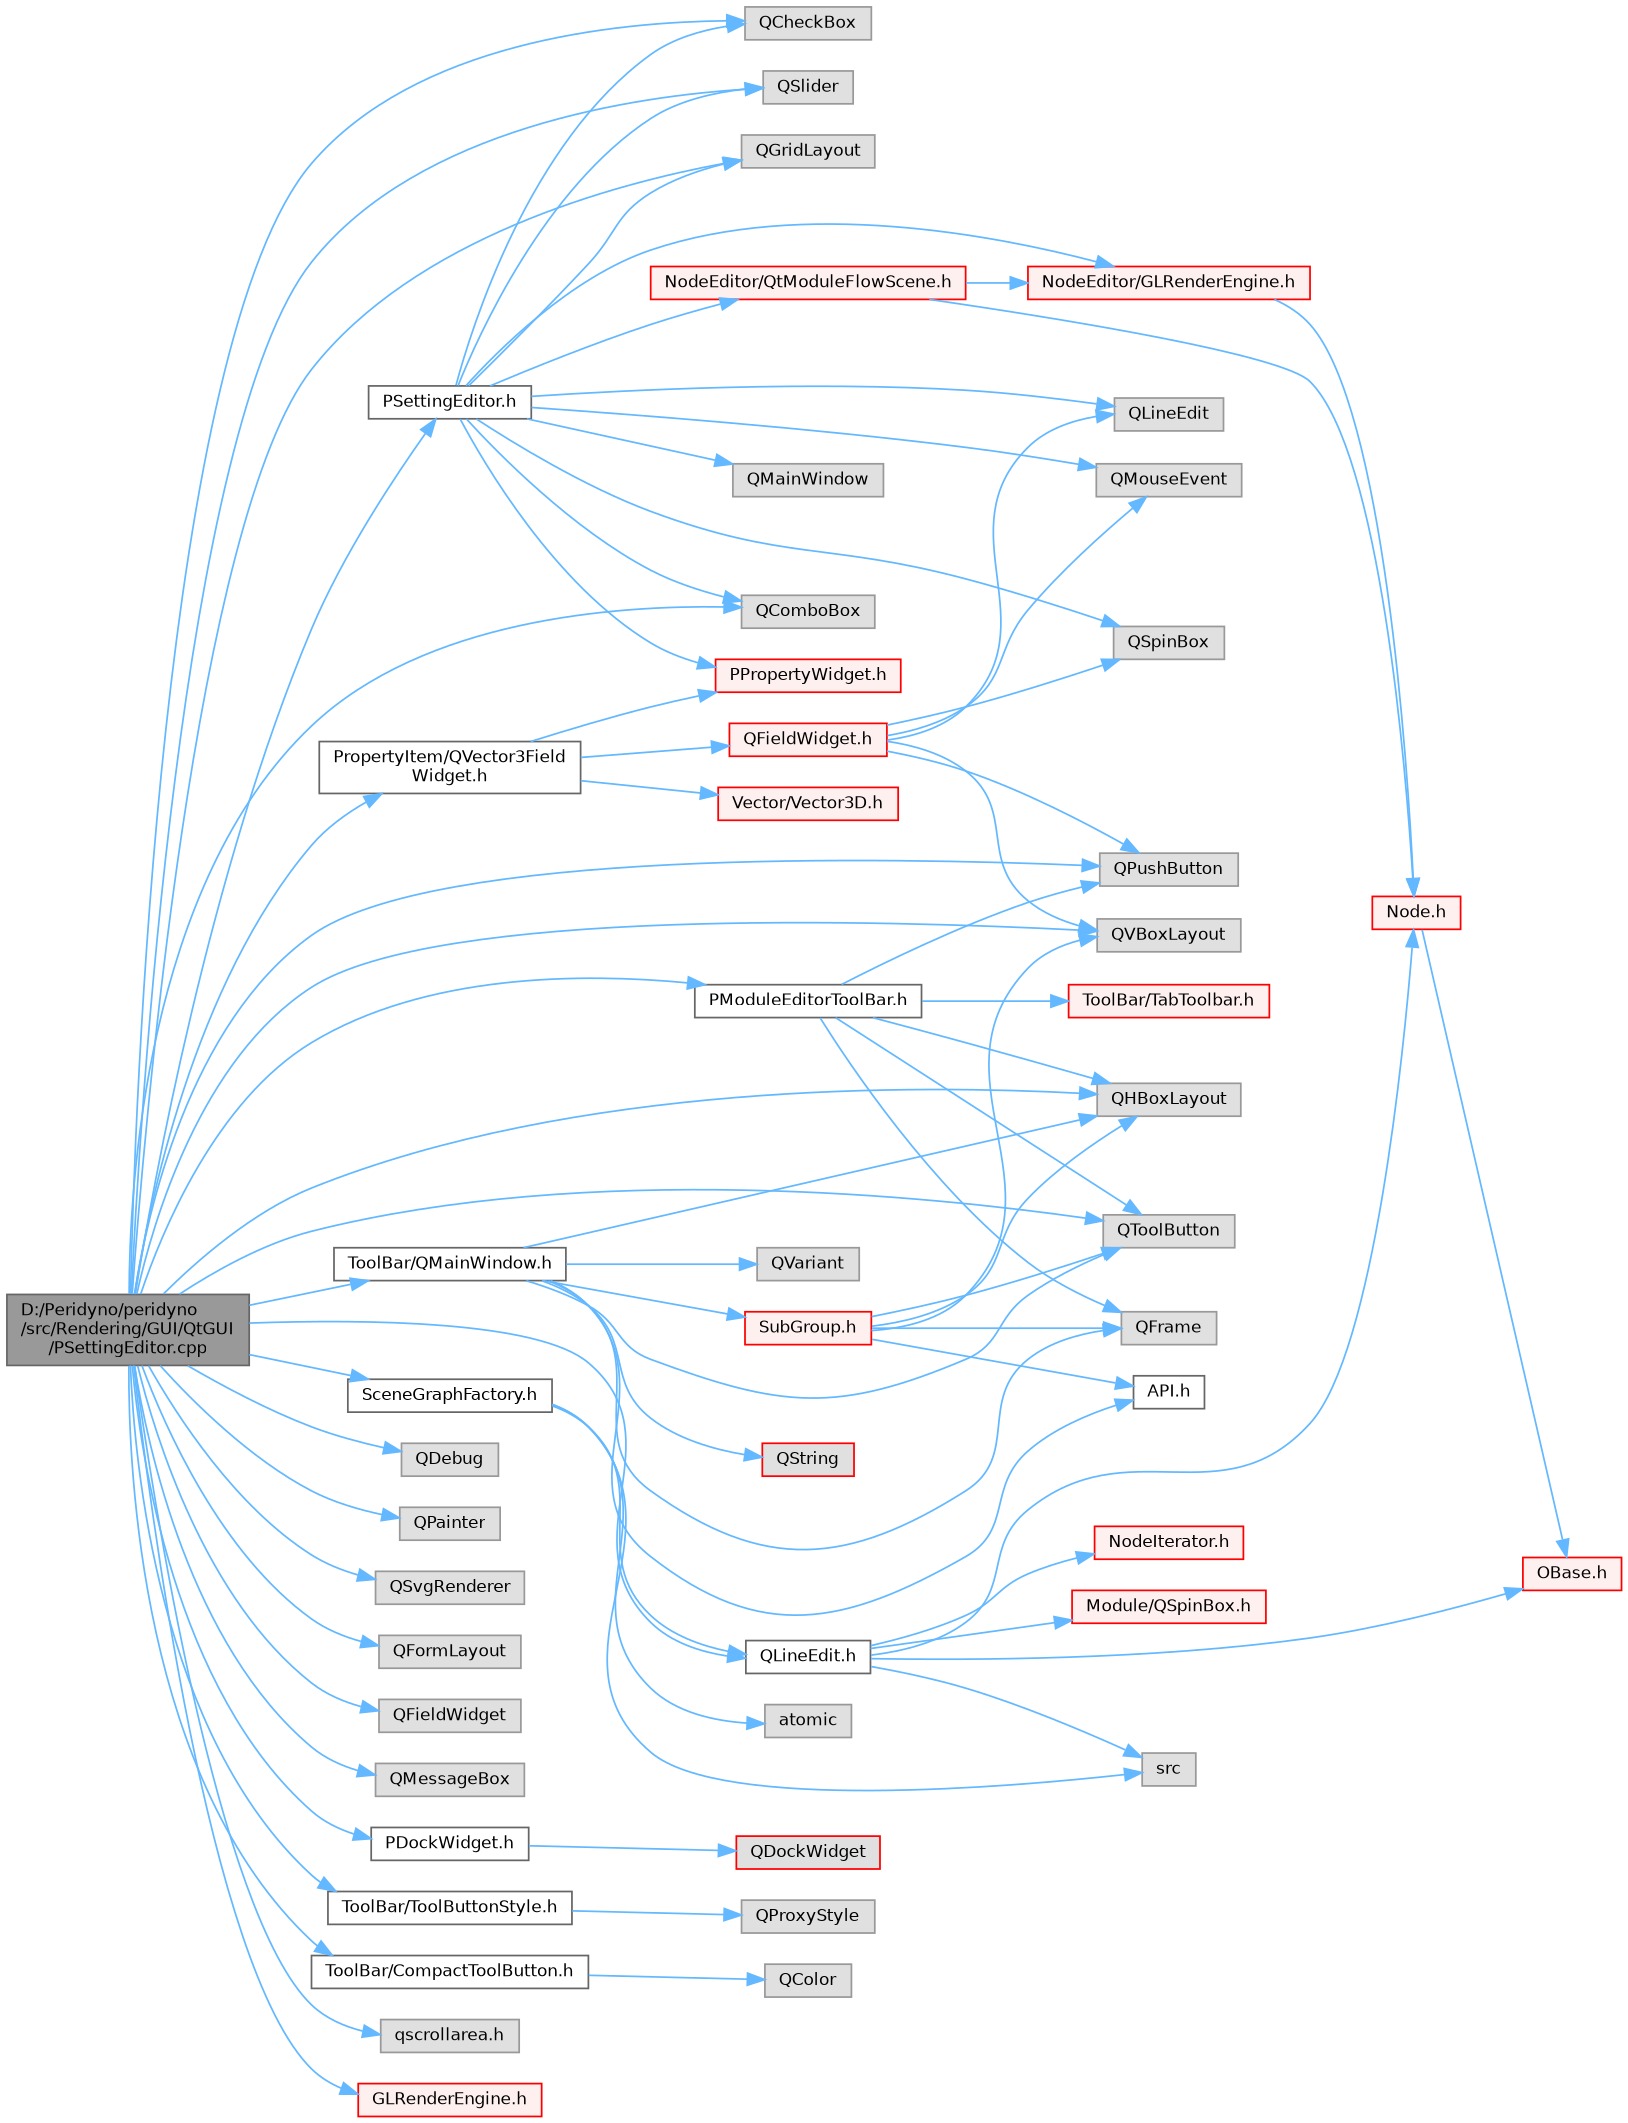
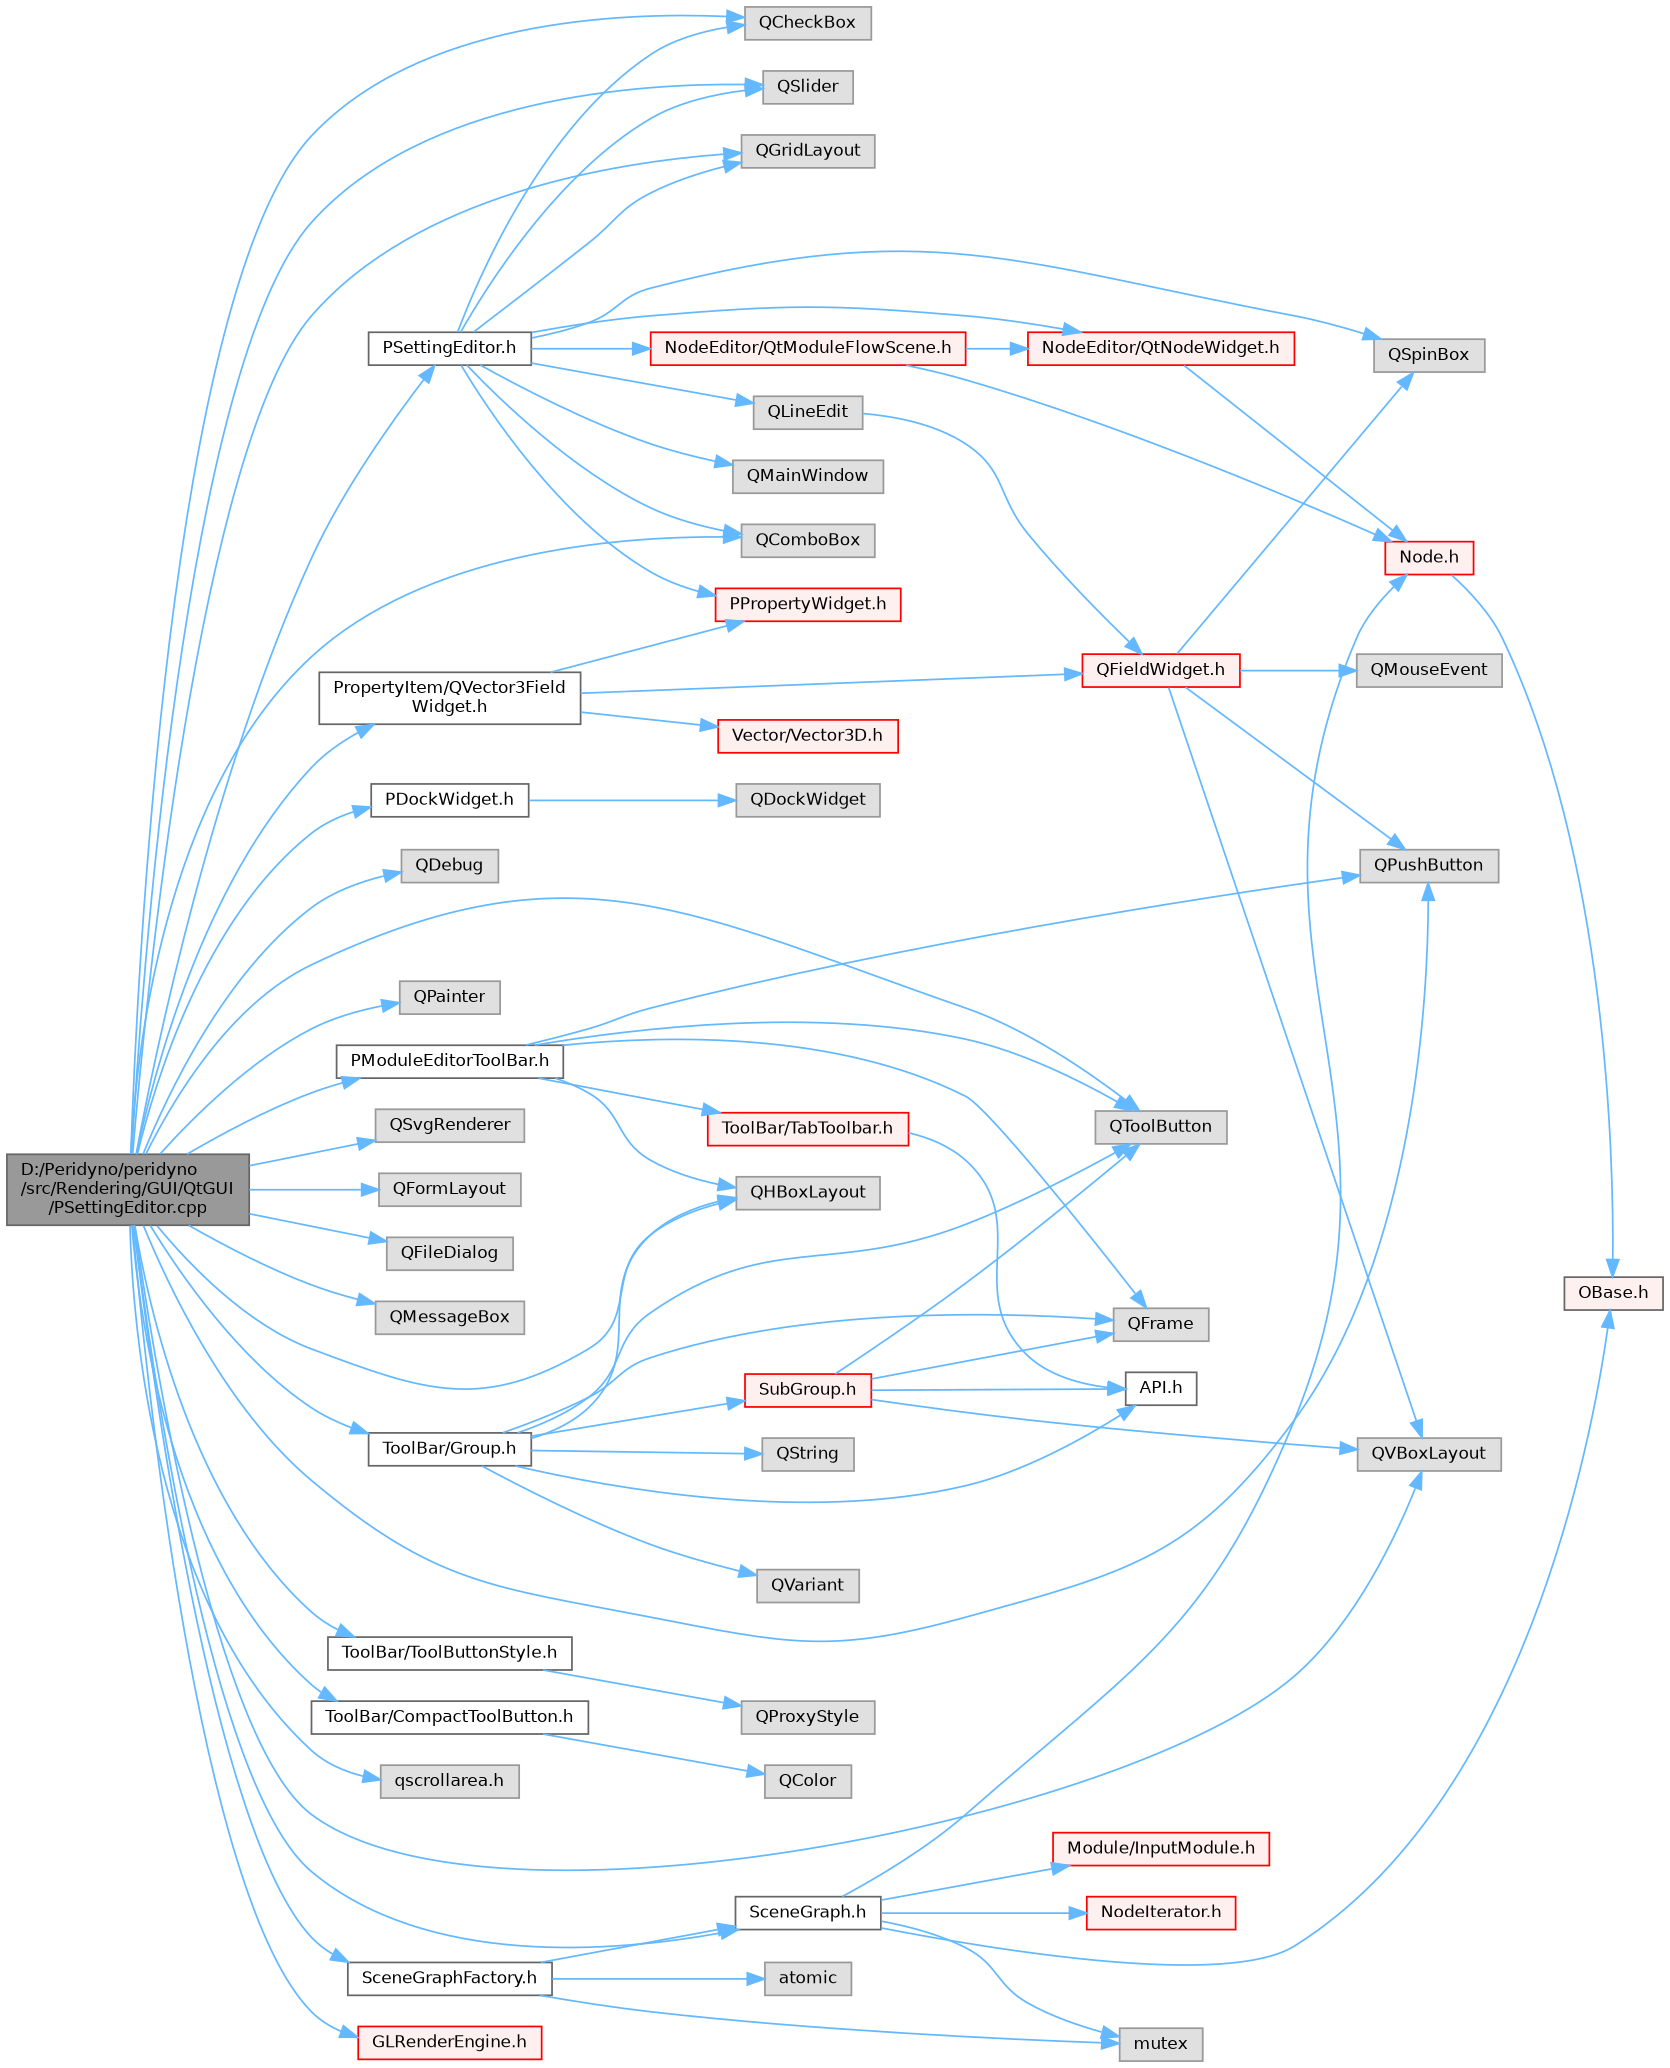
node "NodeEditor/GLRenderEngine.h": label "NodeEditor/GLRenderEngine.h" -> "NodeEditor/QtNodeWidget.h"
edge "PSettingEditor.h" -> "QMouseEvent": removed
edge "QFieldWidget.h" -> "QLineEdit": reversed
edge "SubGroup.h" -> "QHBoxLayout": removed
node "ToolBar/QMainWindow.h": label "ToolBar/QMainWindow.h" -> "ToolBar/Group.h"
edge "ToolBar/TabToolbar.h" -> "API.h": added
node "QString": color red -> grey60
node "OBase.h": color red -> grey40
node "Module/QSpinBox.h": label "Module/QSpinBox.h" -> "Module/InputModule.h"
node "QLineEdit.h": label "QLineEdit.h" -> "SceneGraph.h"
node "QFieldWidget": label "QFieldWidget" -> "QFileDialog"
node "src": label "src" -> "mutex"
node "QDockWidget": color red -> grey60
